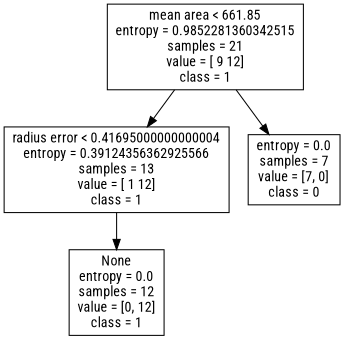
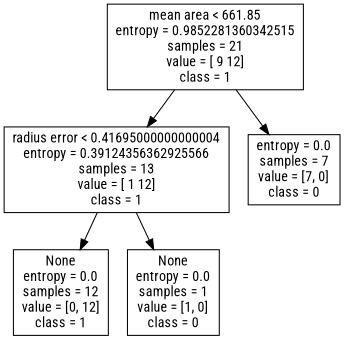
node "None entropy = 0.0 samples = 1 value = [1, 0] class = 0": added
